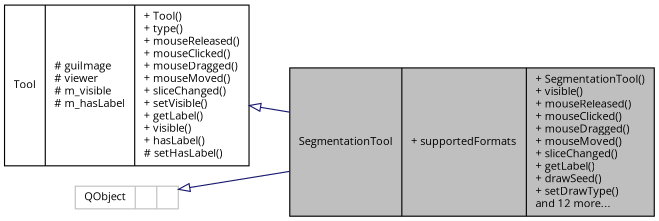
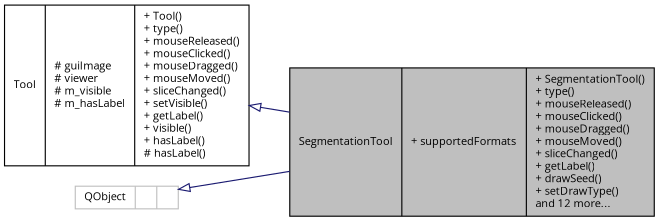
node "SegmentationTool": text "+ visible()" -> "+ type()"
node "Tool": text "# setHasLabel()" -> "# hasLabel()"
